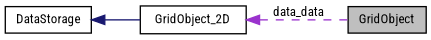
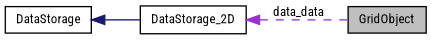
node "GridObject_2D": label "GridObject_2D" -> "DataStorage_2D"
